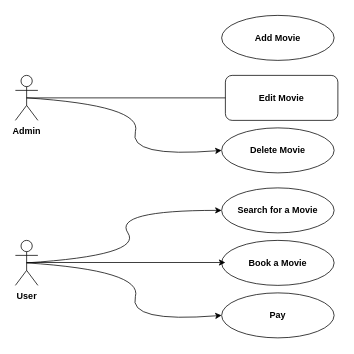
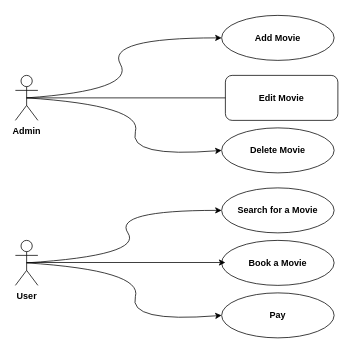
edge "Admin" -> "Add Movie": added
